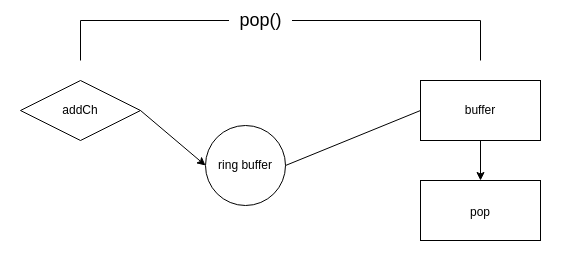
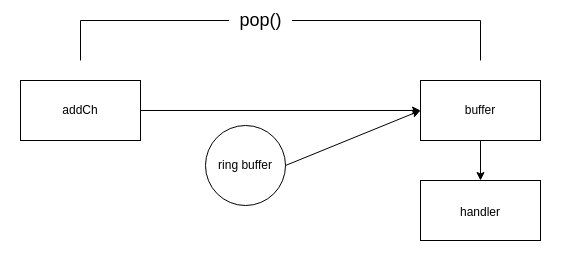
node "addCh": shape diamond -> rectangle
edge "buffer" -- "ring buffer": arrowhead none -> classic
edge "addCh" -> "ring buffer": now "addCh" -> "buffer"
node "pop": label "pop" -> "handler"
